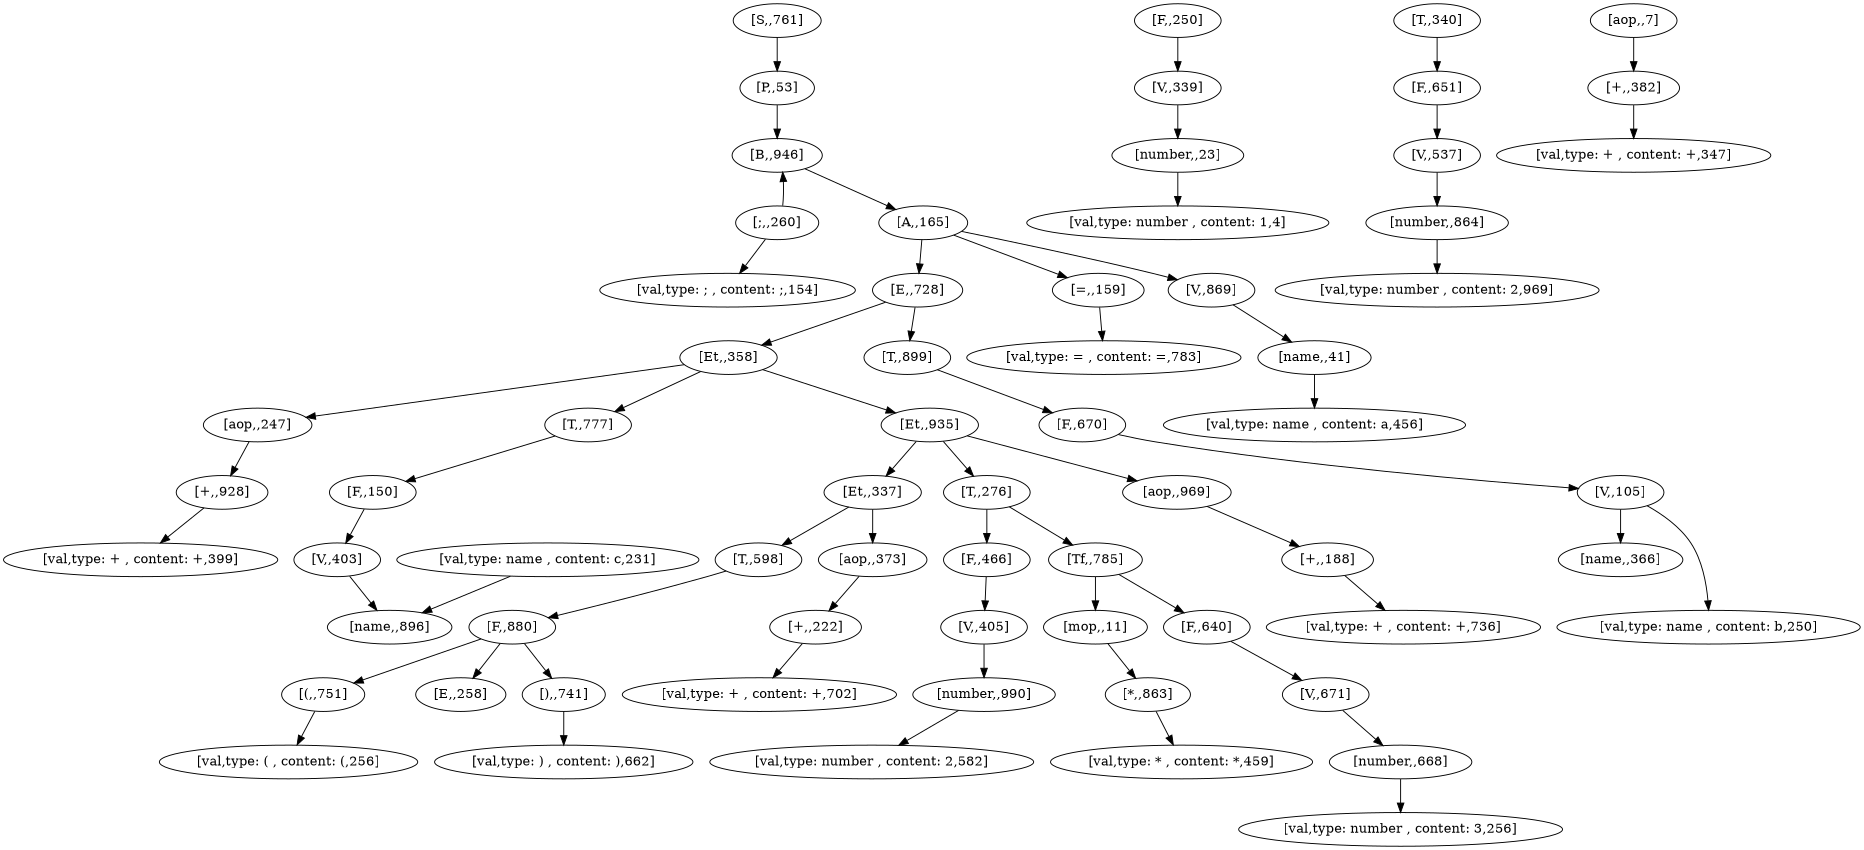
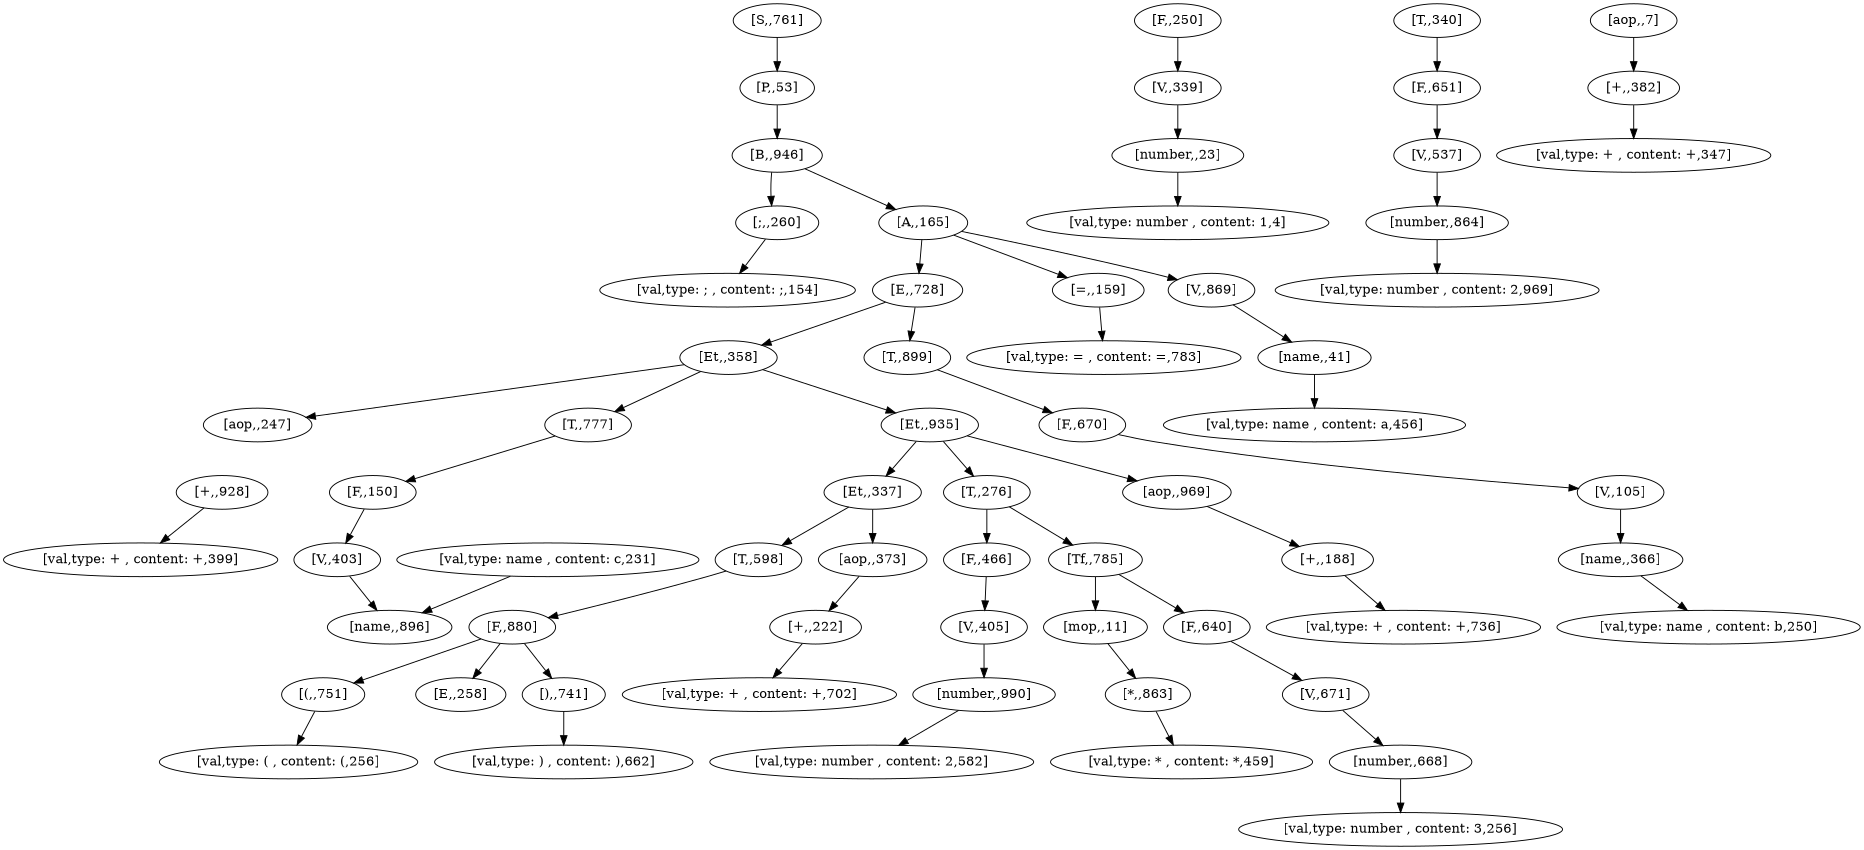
edge "[;,,260]" -> "[B,,946]": reversed
edge "[aop,,247]" -> "[+,,928]": removed
edge "[V,,105]" -> "[val,type: name , content: b,250]": now "[name,,366]" -> "[val,type: name , content: b,250]"
